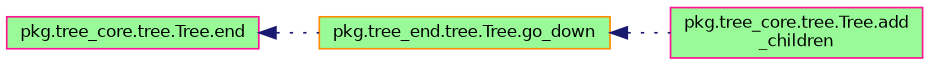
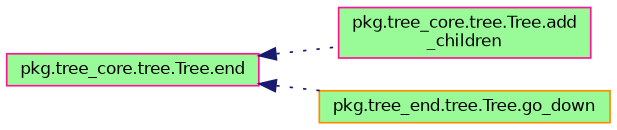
edge "pkg.tree_core.tree.Tree.add _children" -> "pkg.tree_end.tree.Tree.go_down": now "pkg.tree_core.tree.Tree.add _children" -> "pkg.tree_core.tree.Tree.end"
